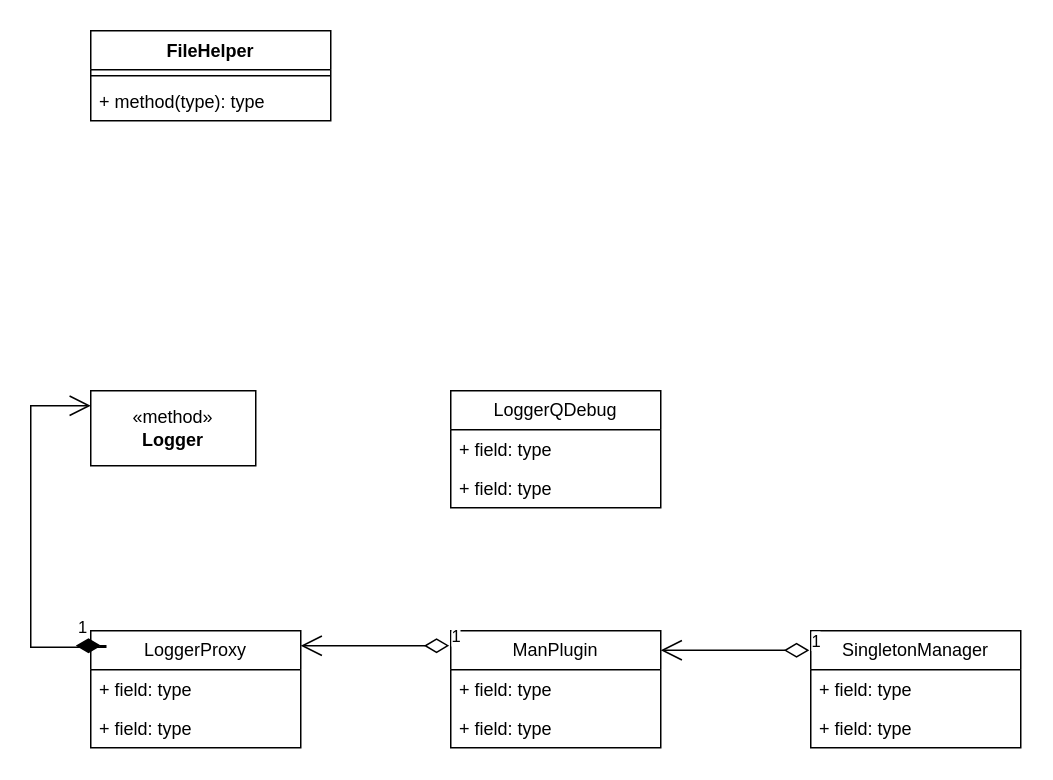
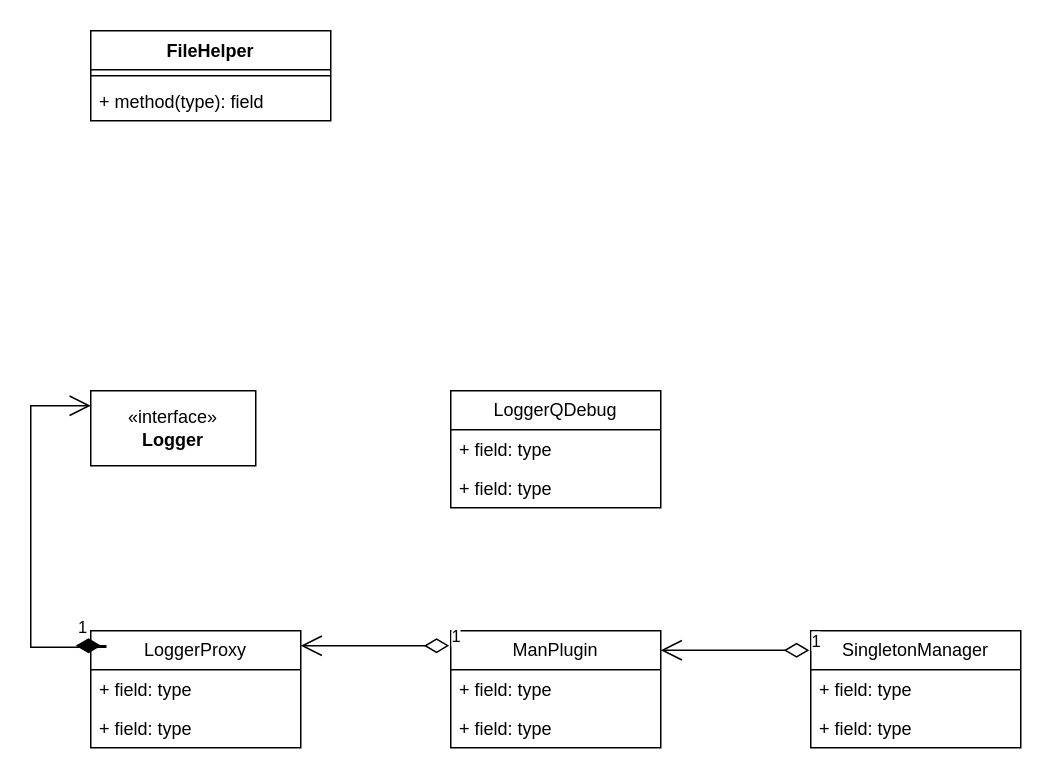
node "+ method(type): type": label "+ method(type): type" -> "+ method(type): field"
node "«method» Logger": label "«method» Logger" -> "«interface» Logger"
